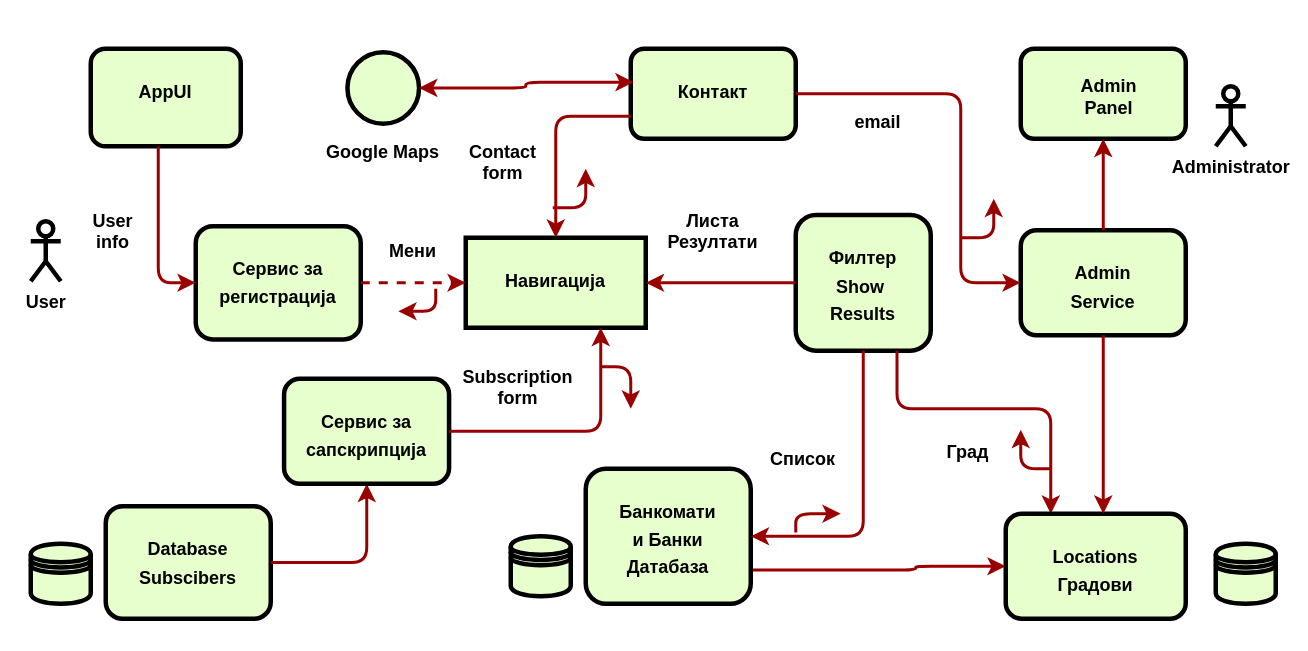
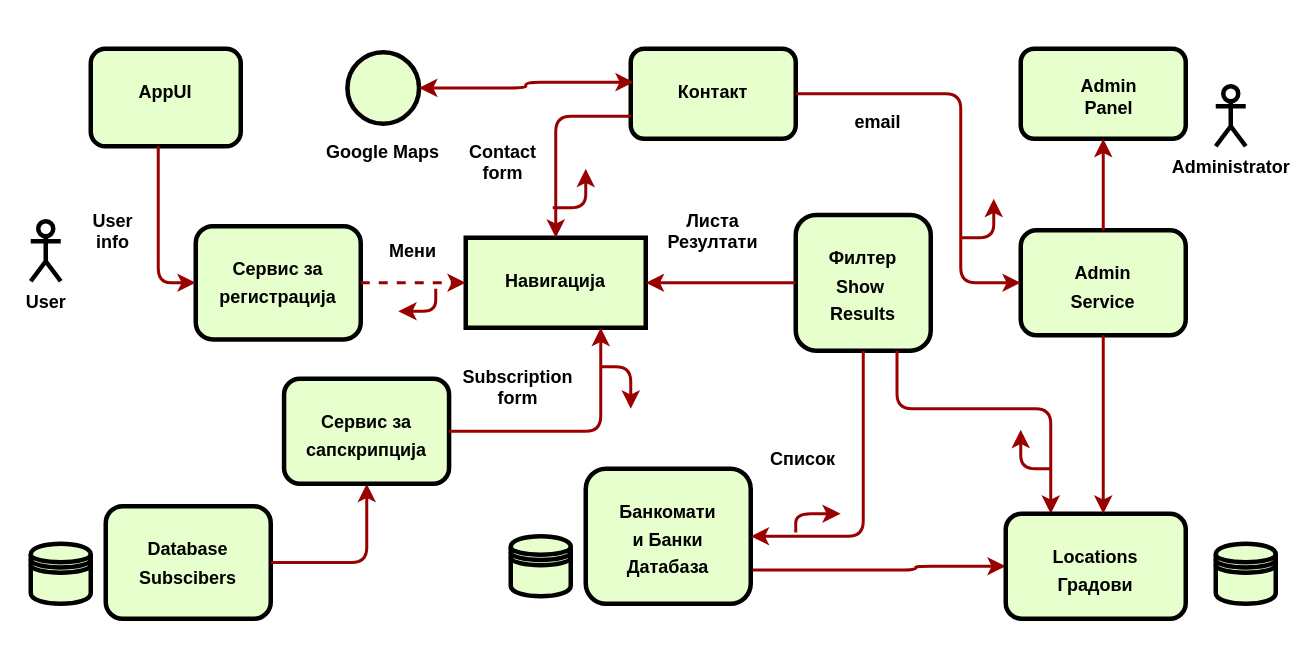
node "Град": removed
